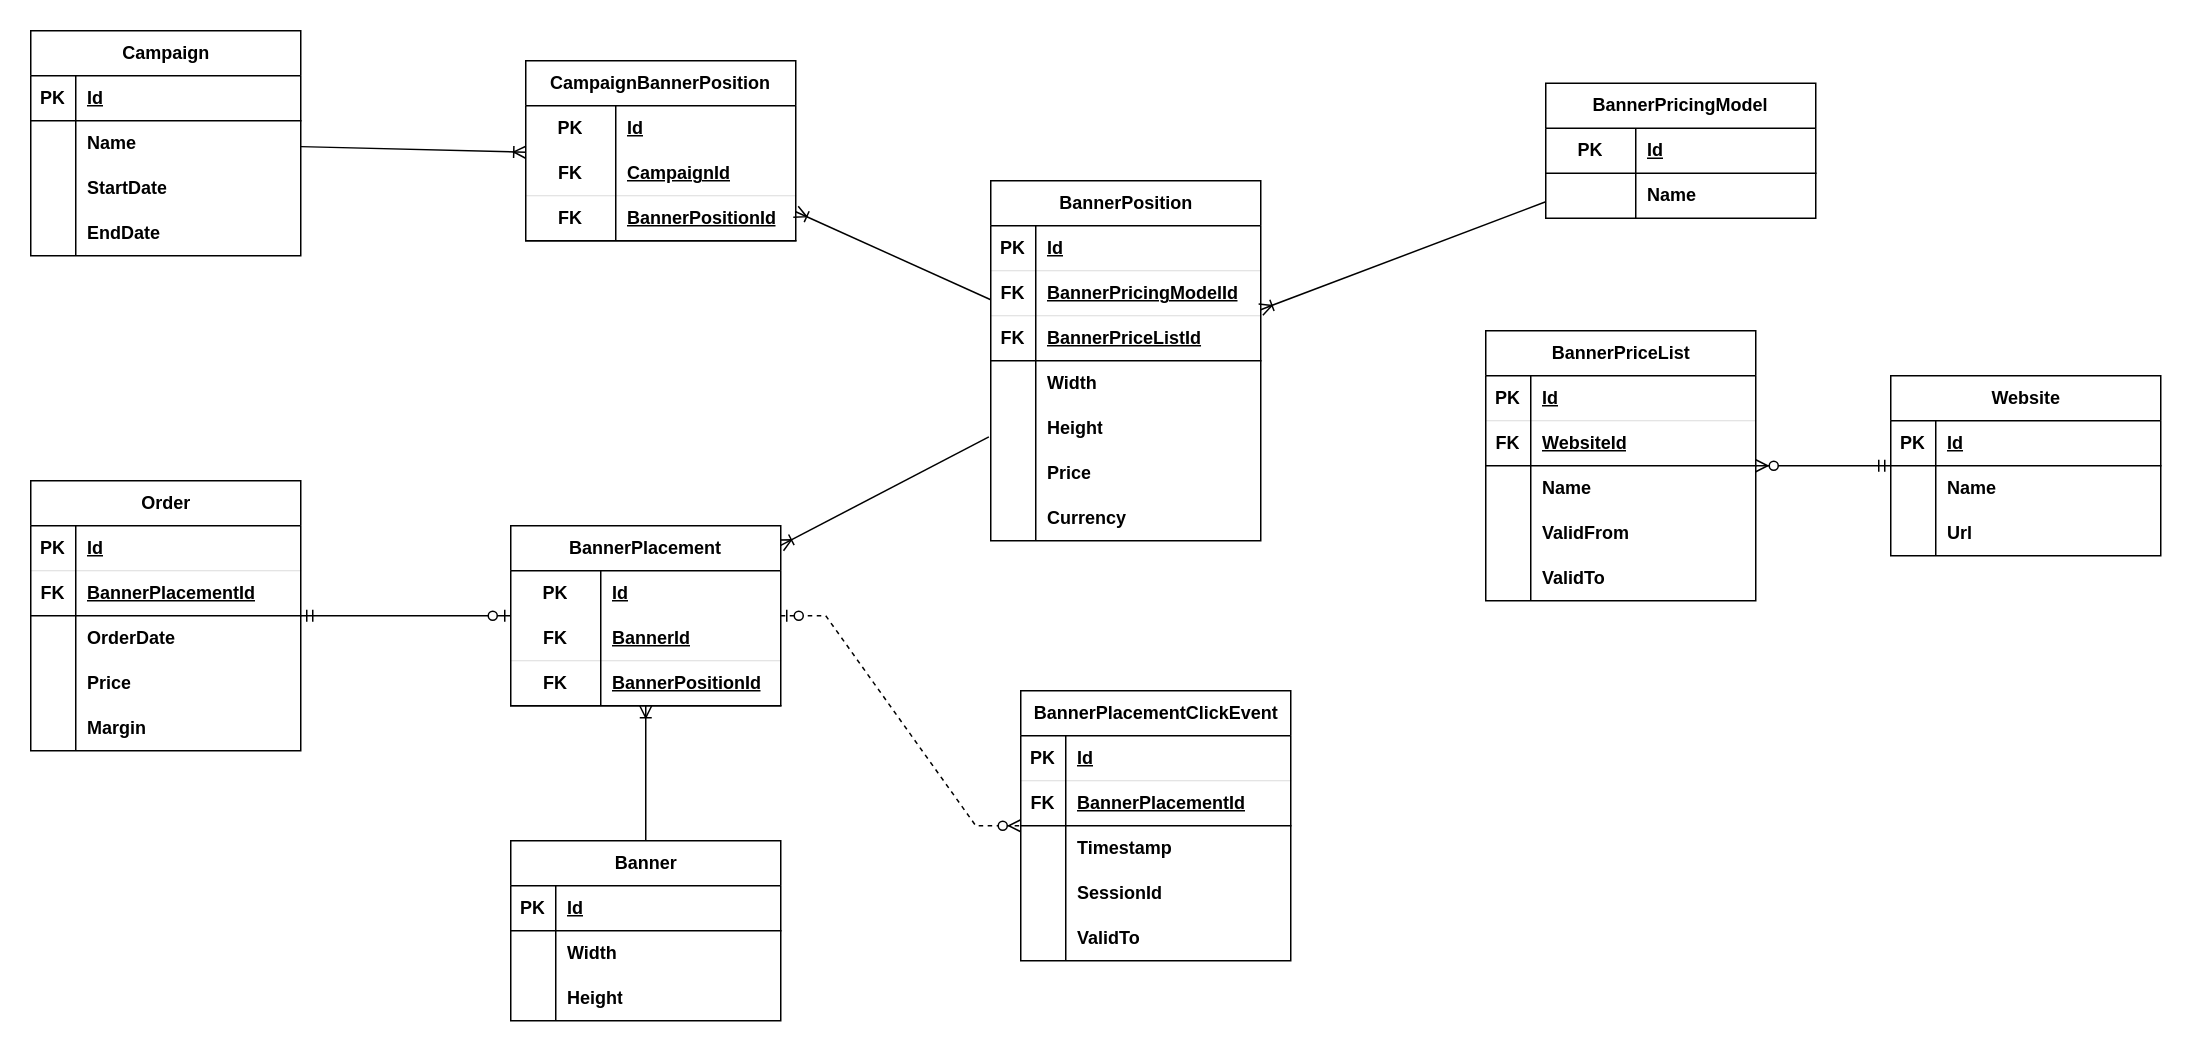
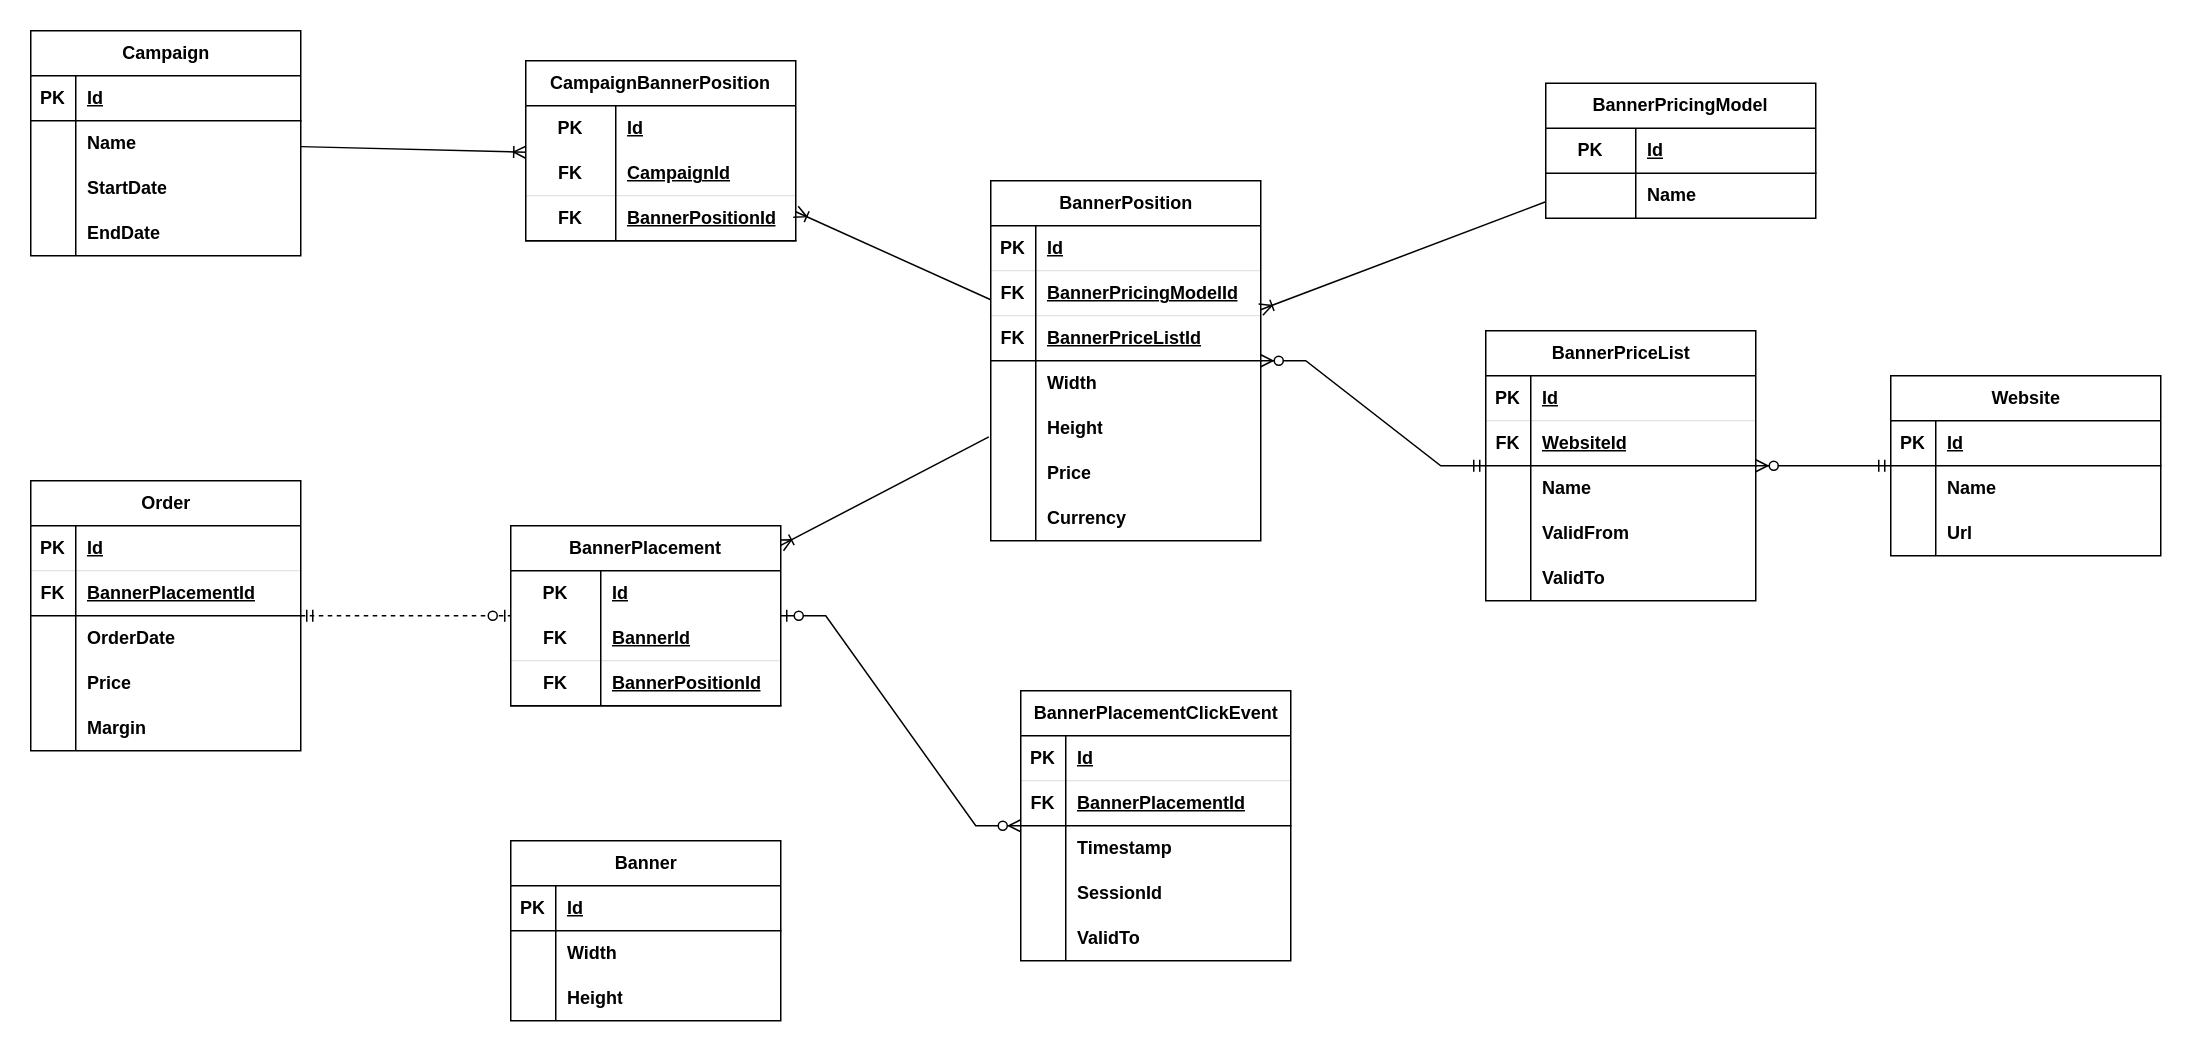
edge "BannerPosition" -- "BannerPriceList": added
edge "Order" -- "BannerPlacement": style solid -> dashed
edge "BannerPlacement" -- "BannerPlacementClickEvent": style dashed -> solid
edge "Banner" -> "BannerPlacement": removed
